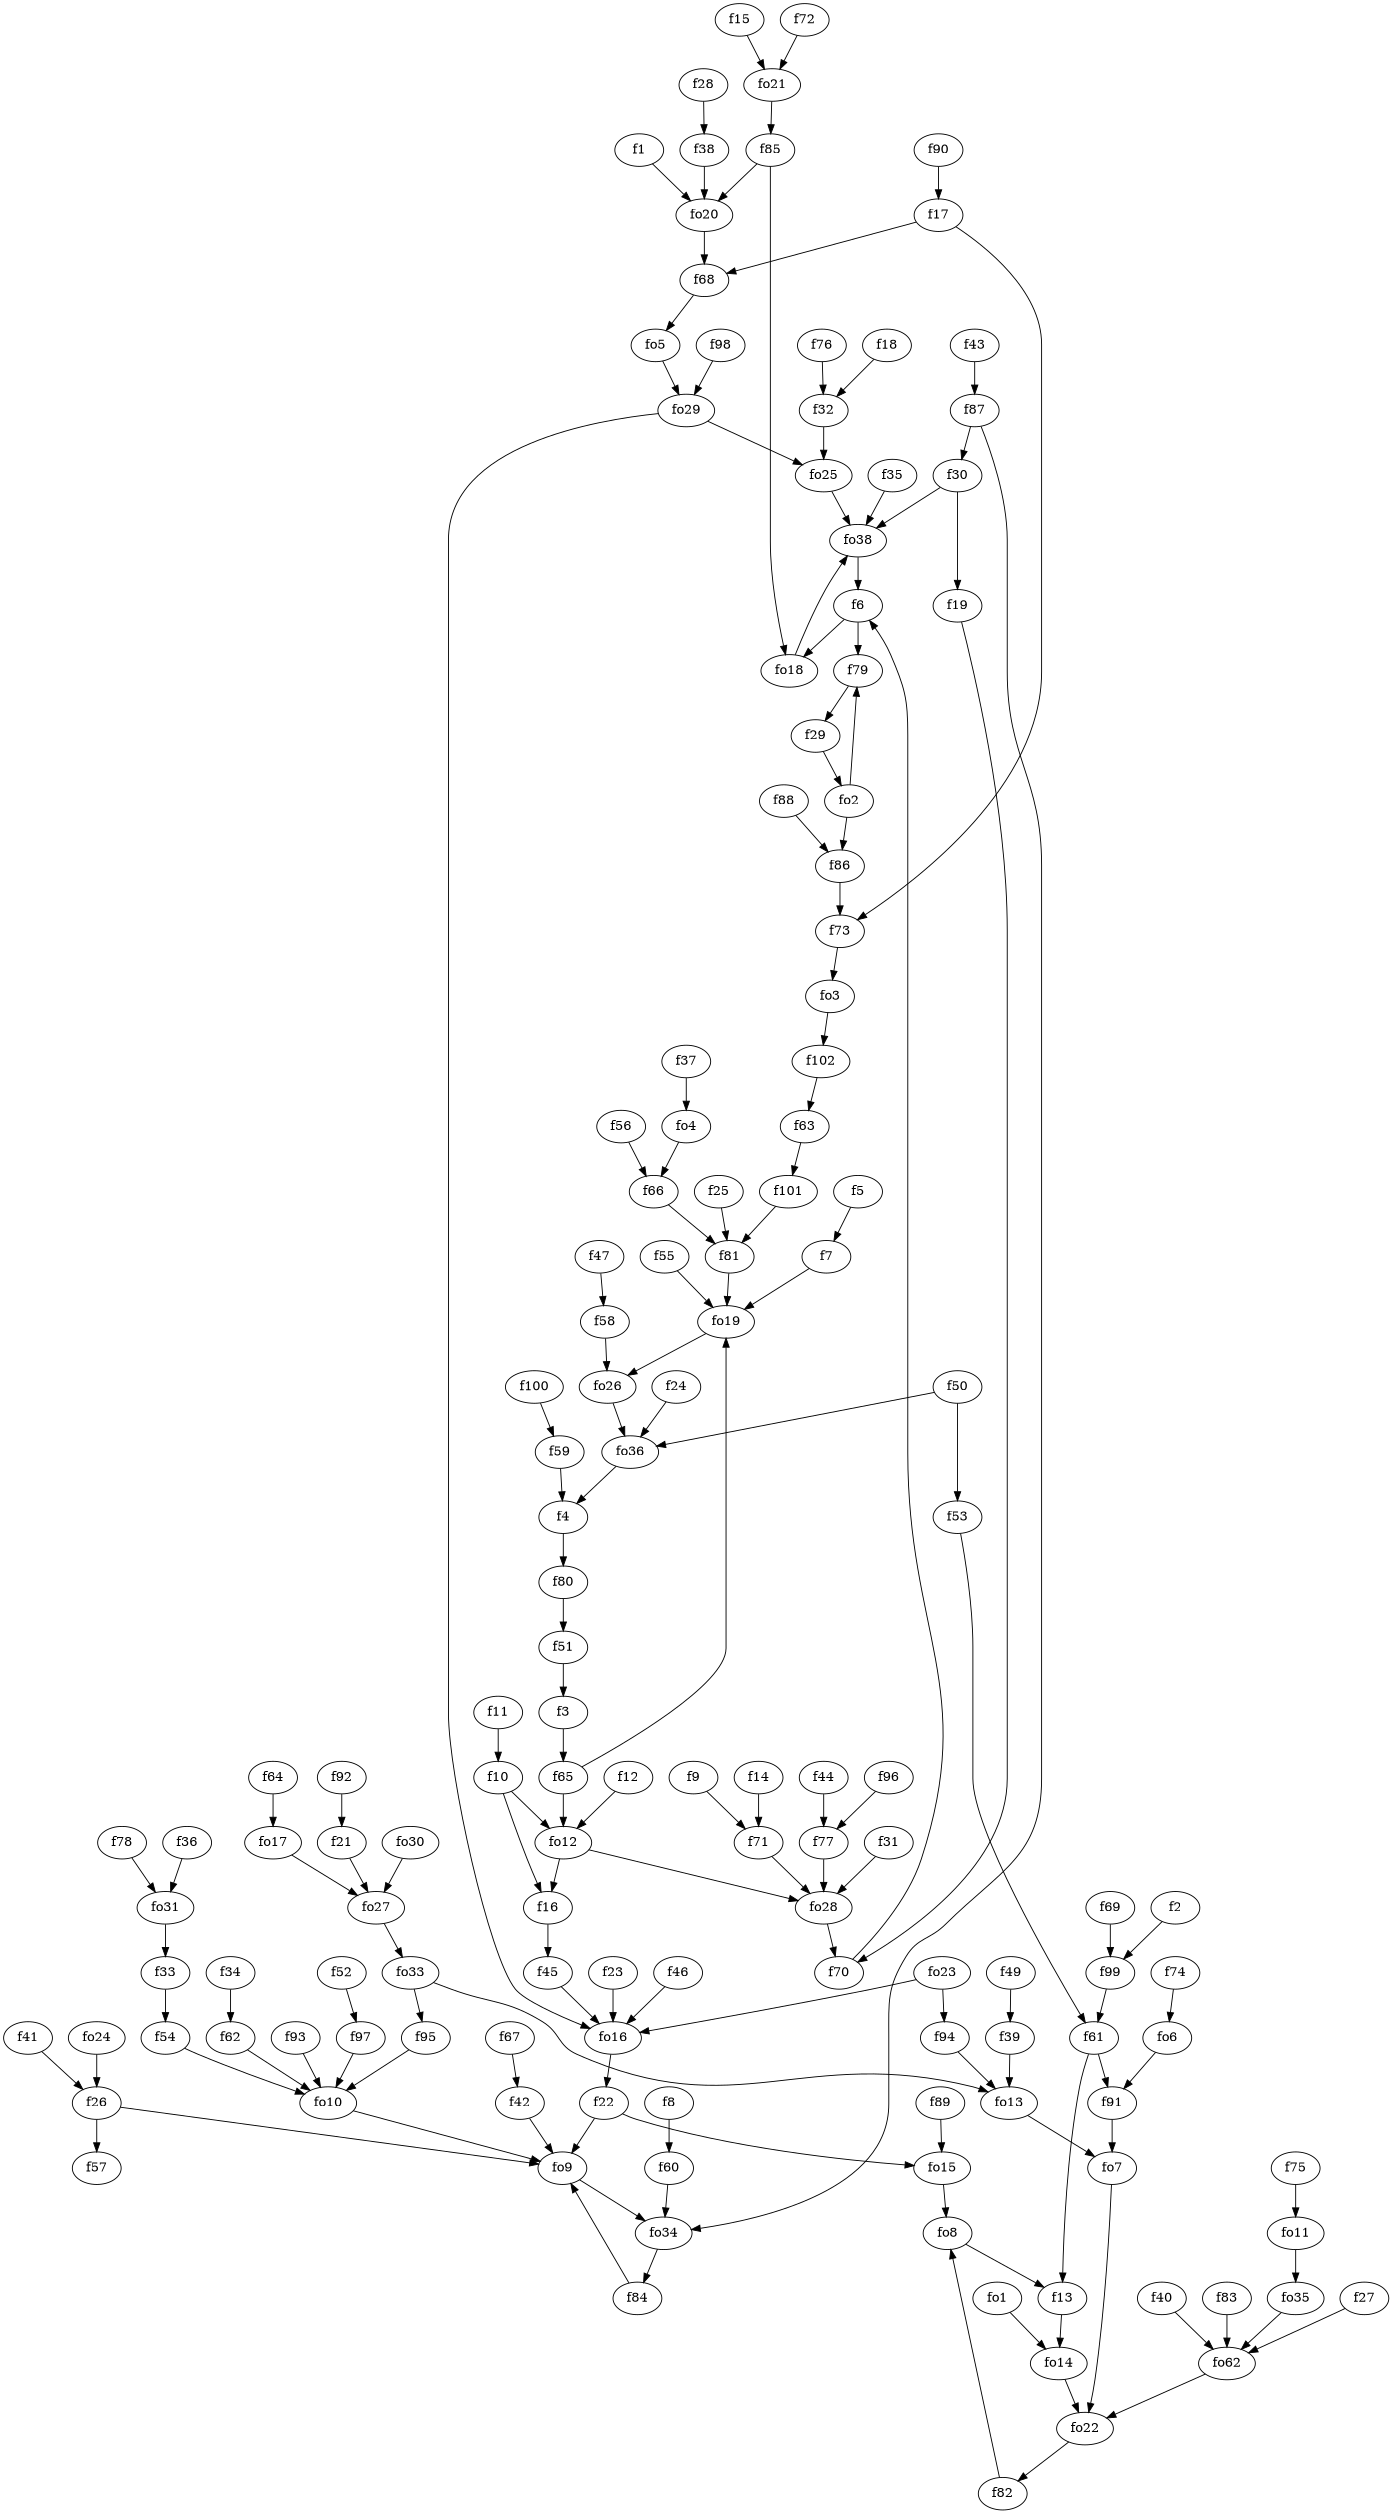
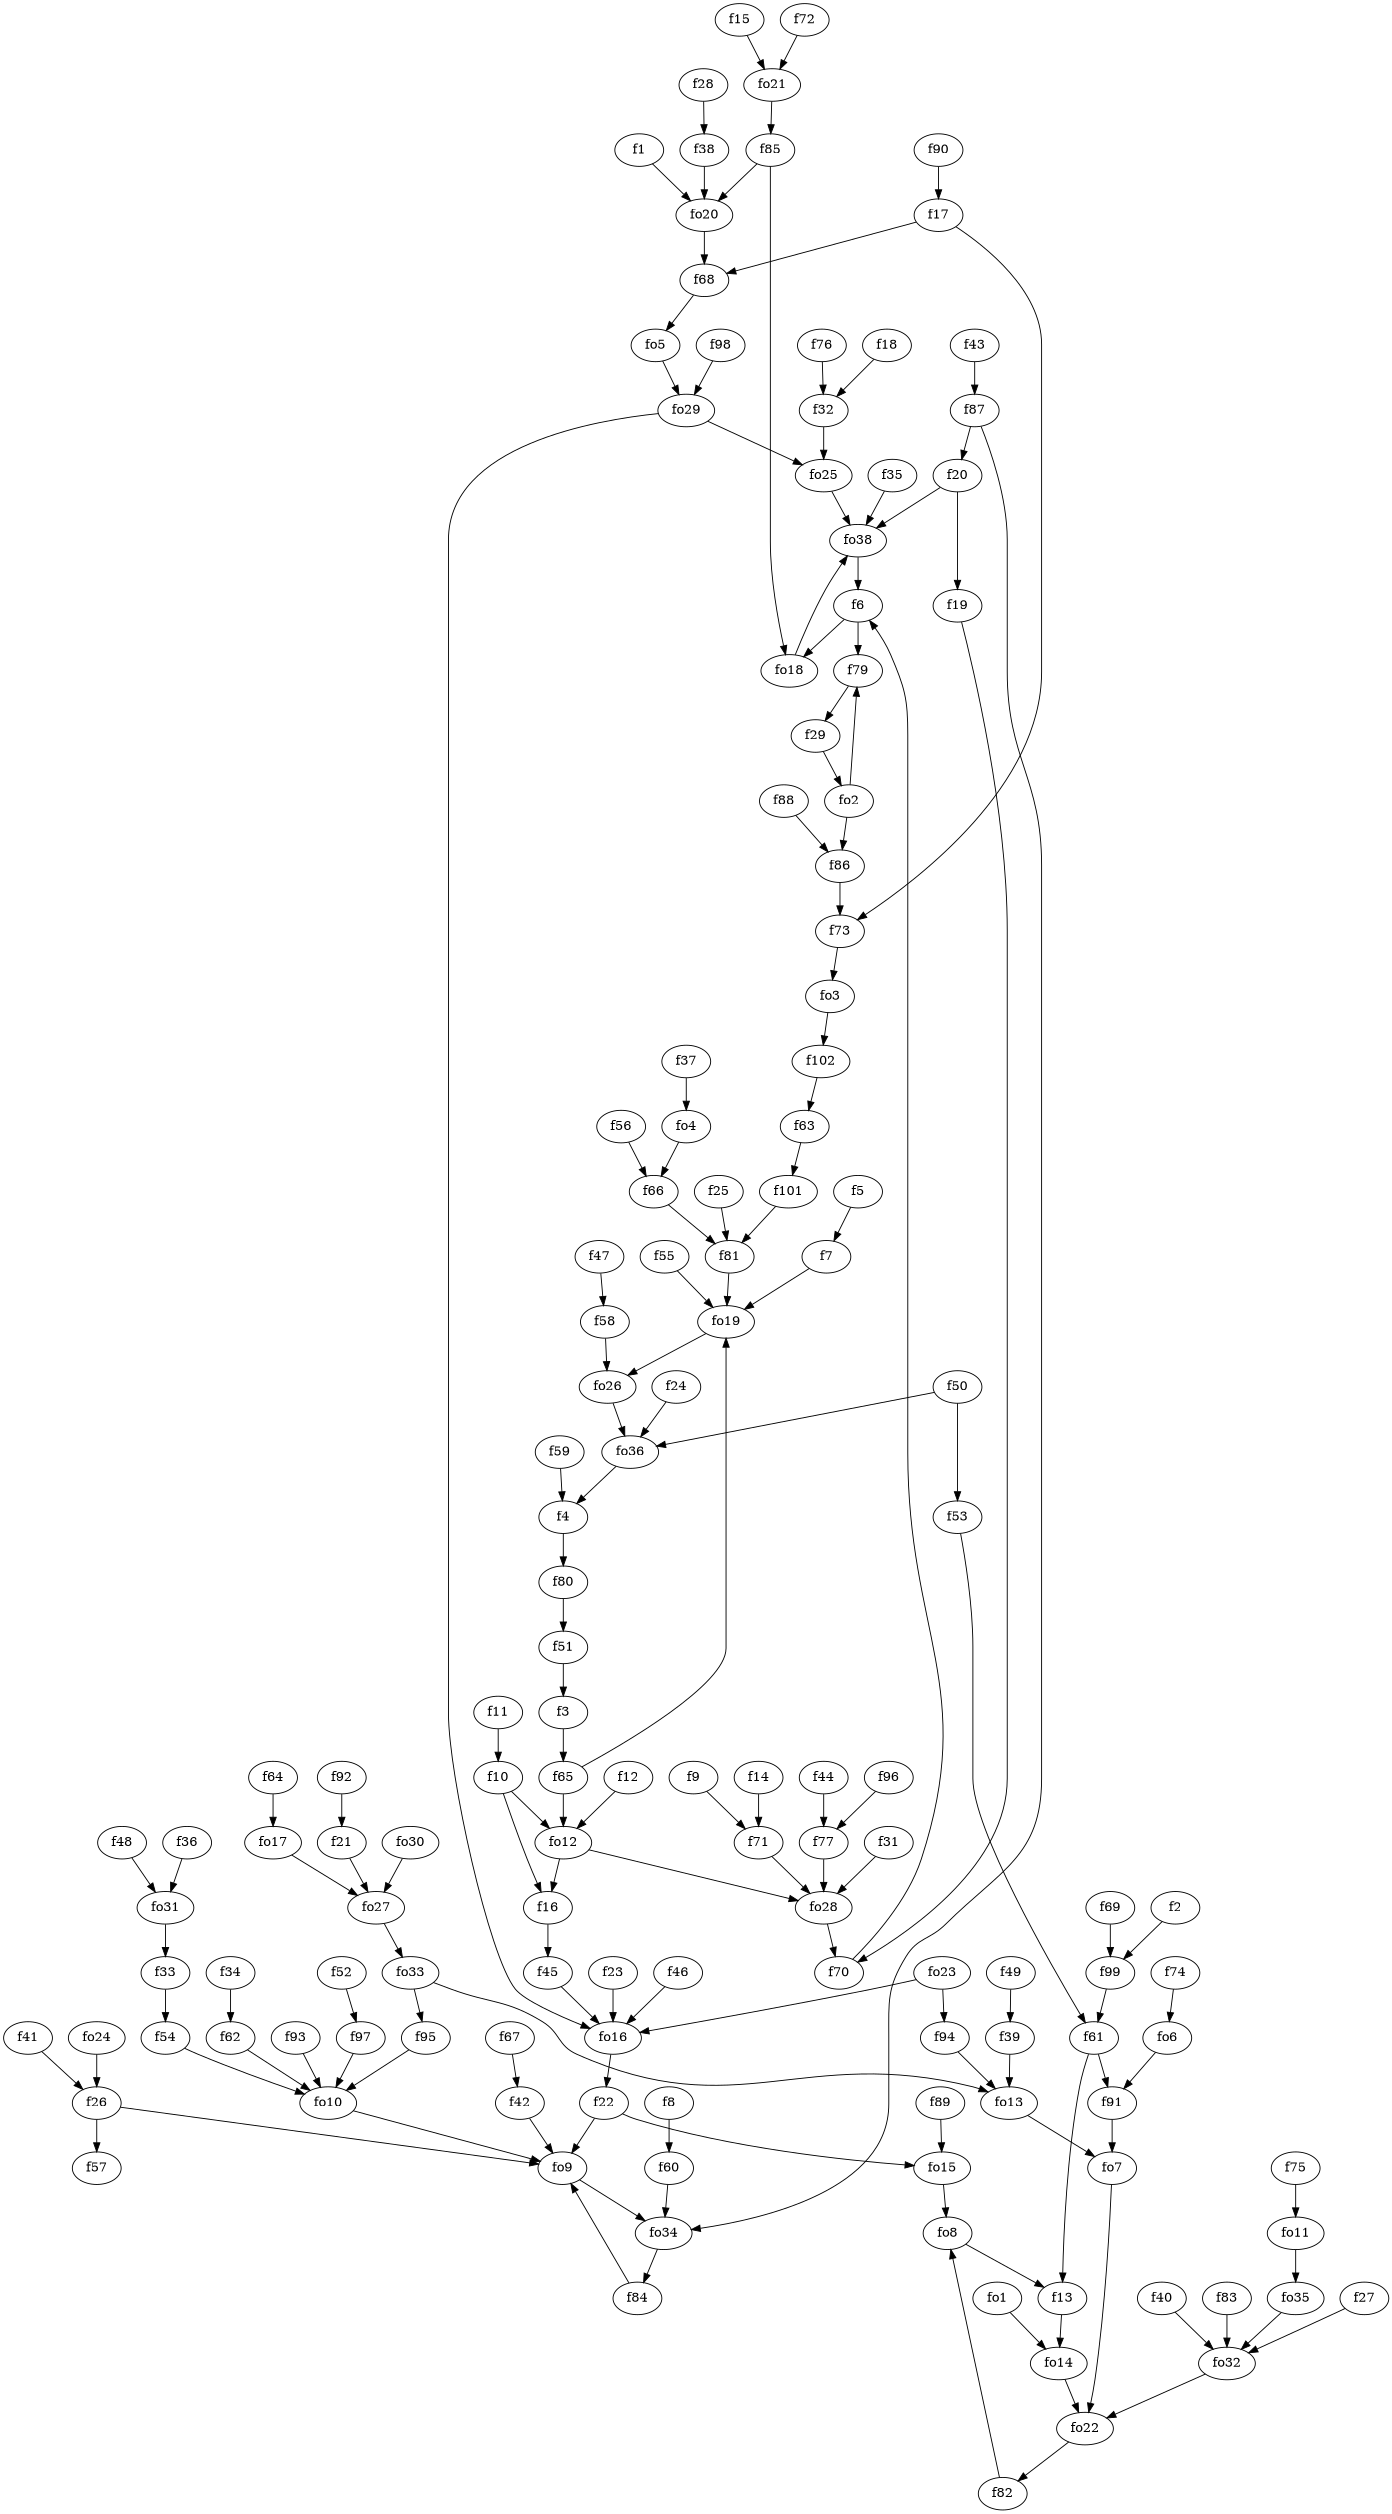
node "f30": label "f30" -> "f20"
node "f100": removed
node "f78": label "f78" -> "f48"
node "fo62": label "fo62" -> "fo32"
